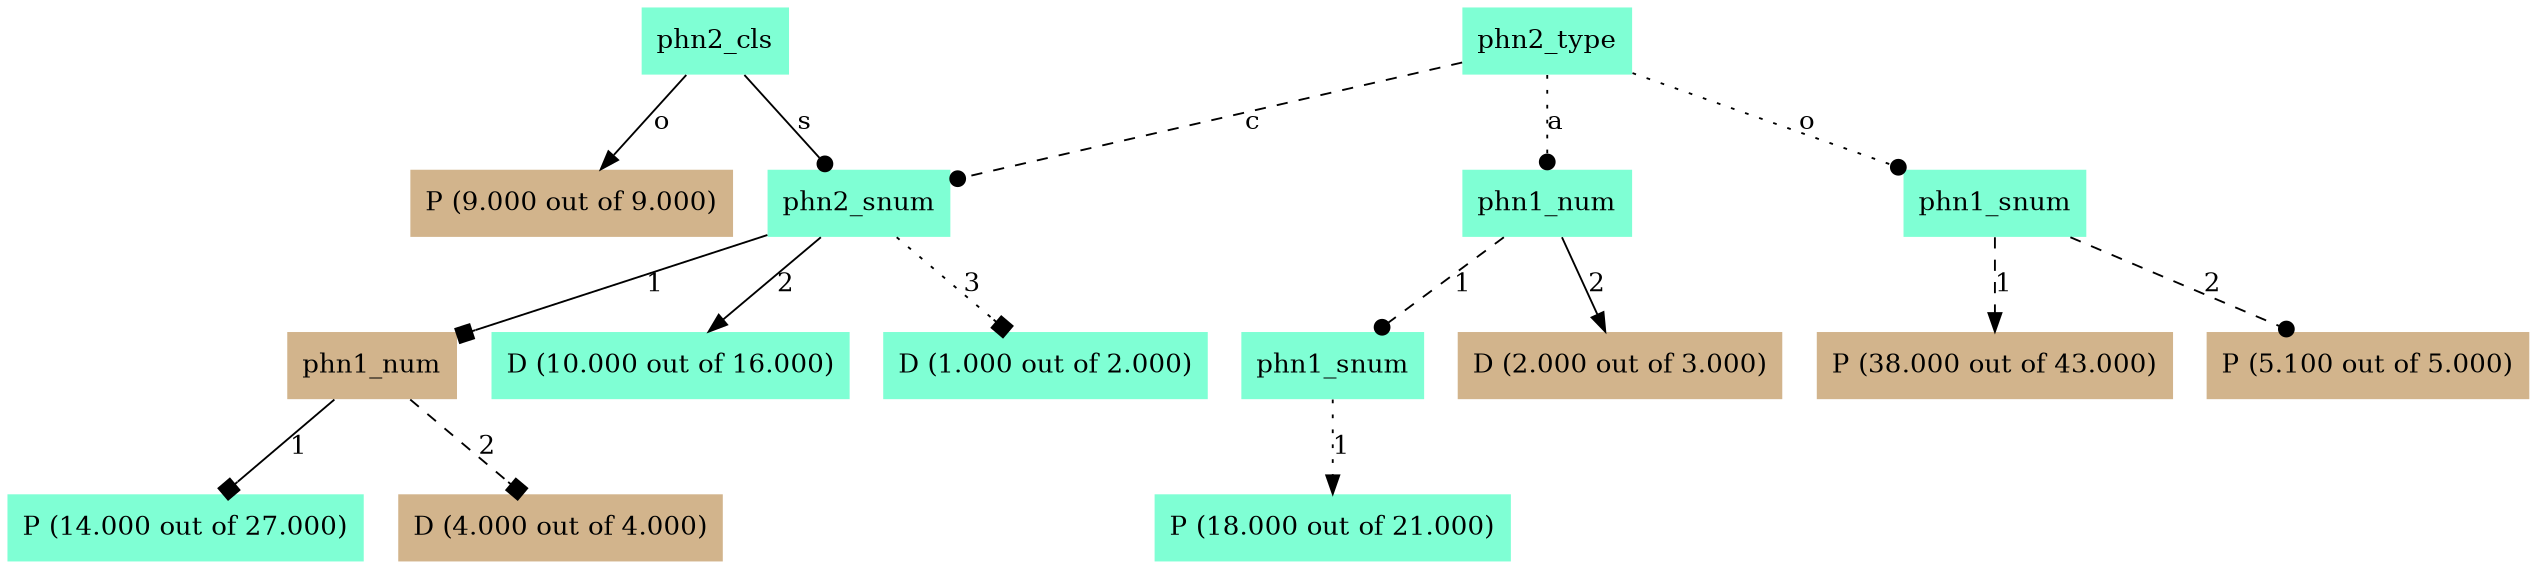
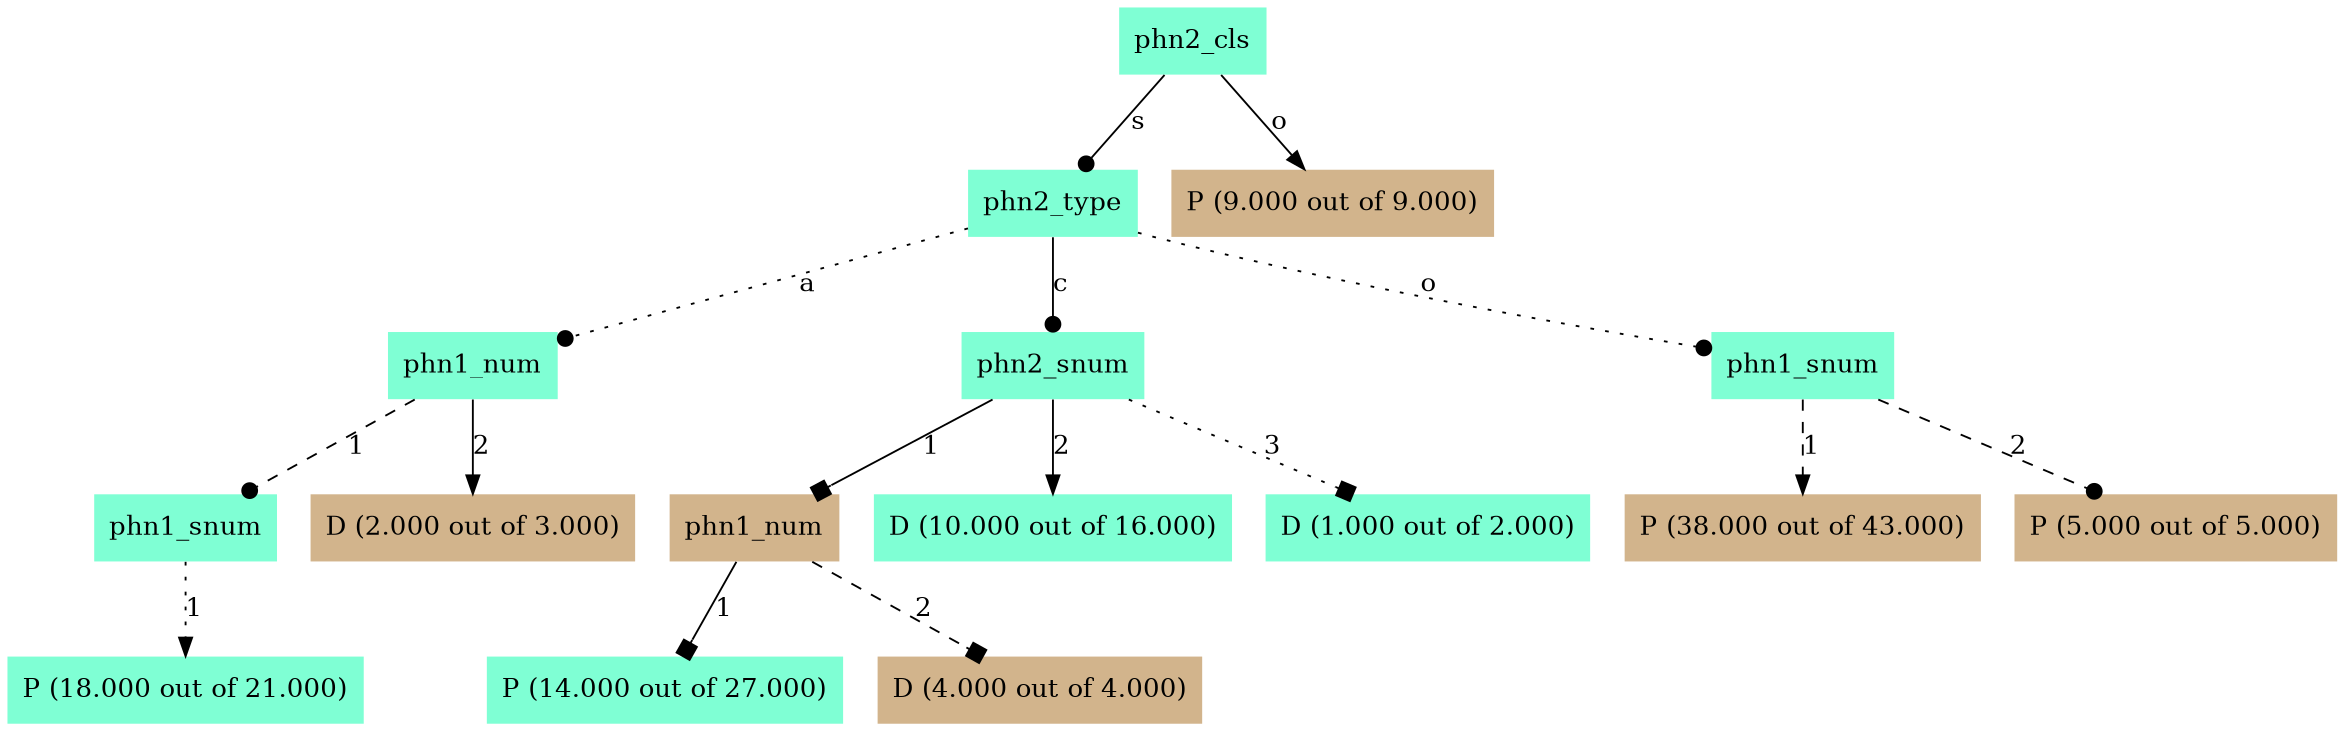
edge "phn2_cls" -> "phn2_snum": now "phn2_cls" -> "phn2_type"
edge "phn2_type" -> "phn2_snum": style dashed -> solid
node "P (5.100 out of 5.000)": label "P (5.100 out of 5.000)" -> "P (5.000 out of 5.000)"
